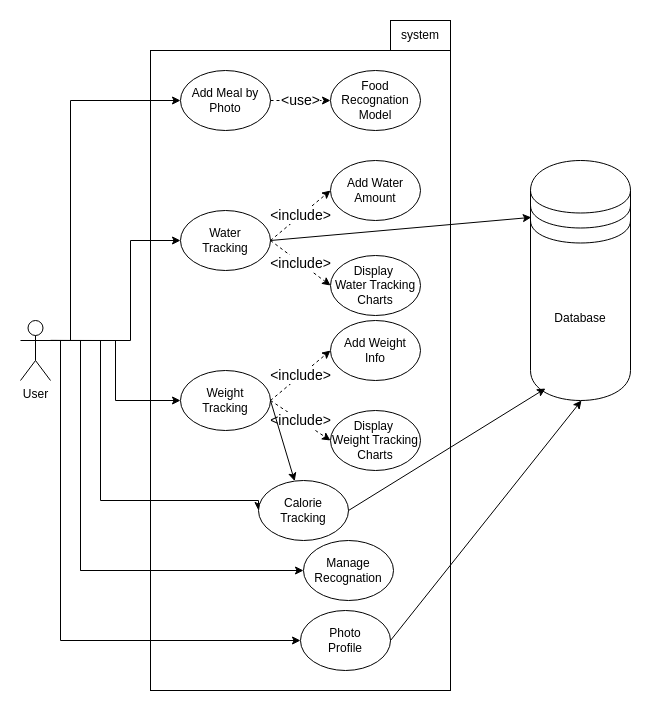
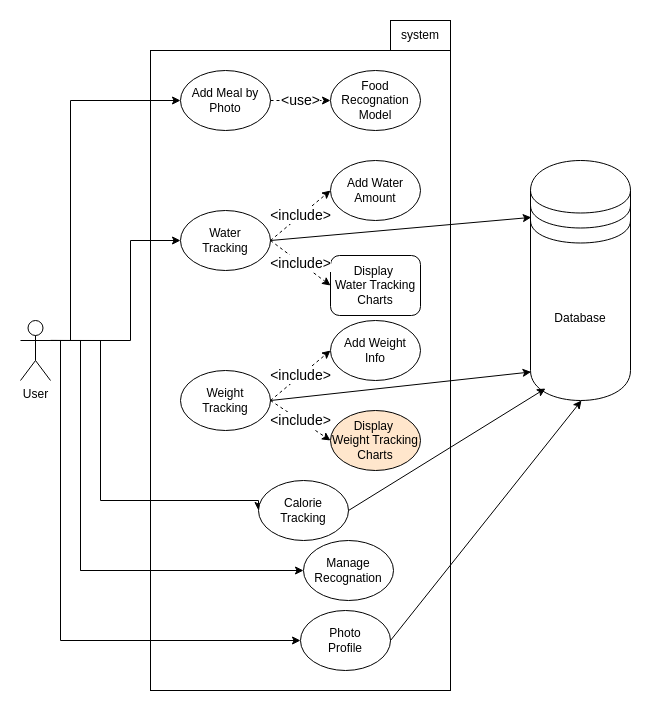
node "Display Water Tracking Charts": shape ellipse -> rounded rectangle
edge "User" -> "Weight Tracking": removed
edge "Weight Tracking" -> "Calorie Tracking": now "Weight Tracking" -> "Database"
node "Display Weight Tracking Charts": fillcolor #ffffff -> #ffe6cc
